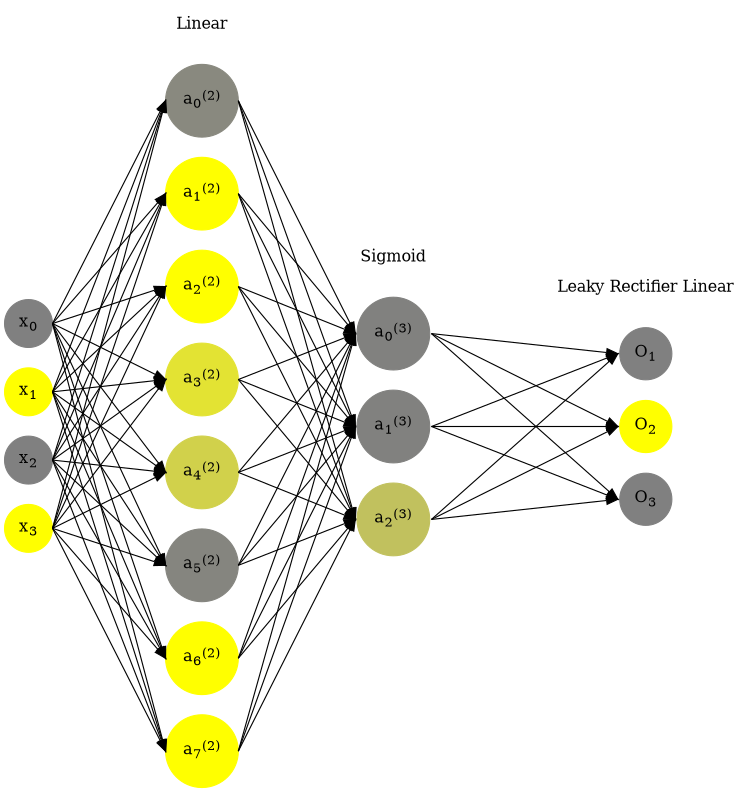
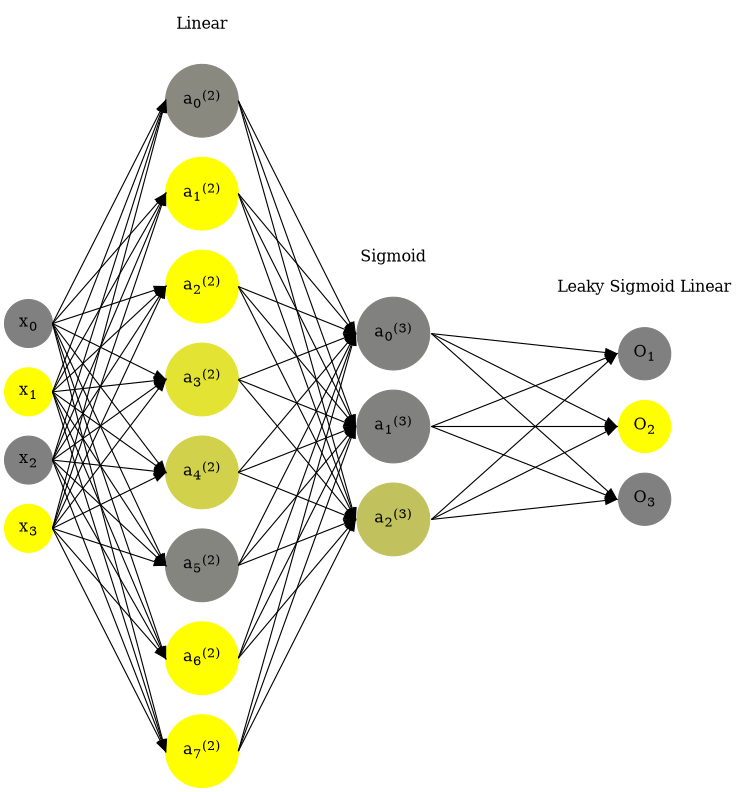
node "Leaky Rectifier Linear": label "Leaky Rectifier Linear" -> "Leaky Sigmoid Linear"
